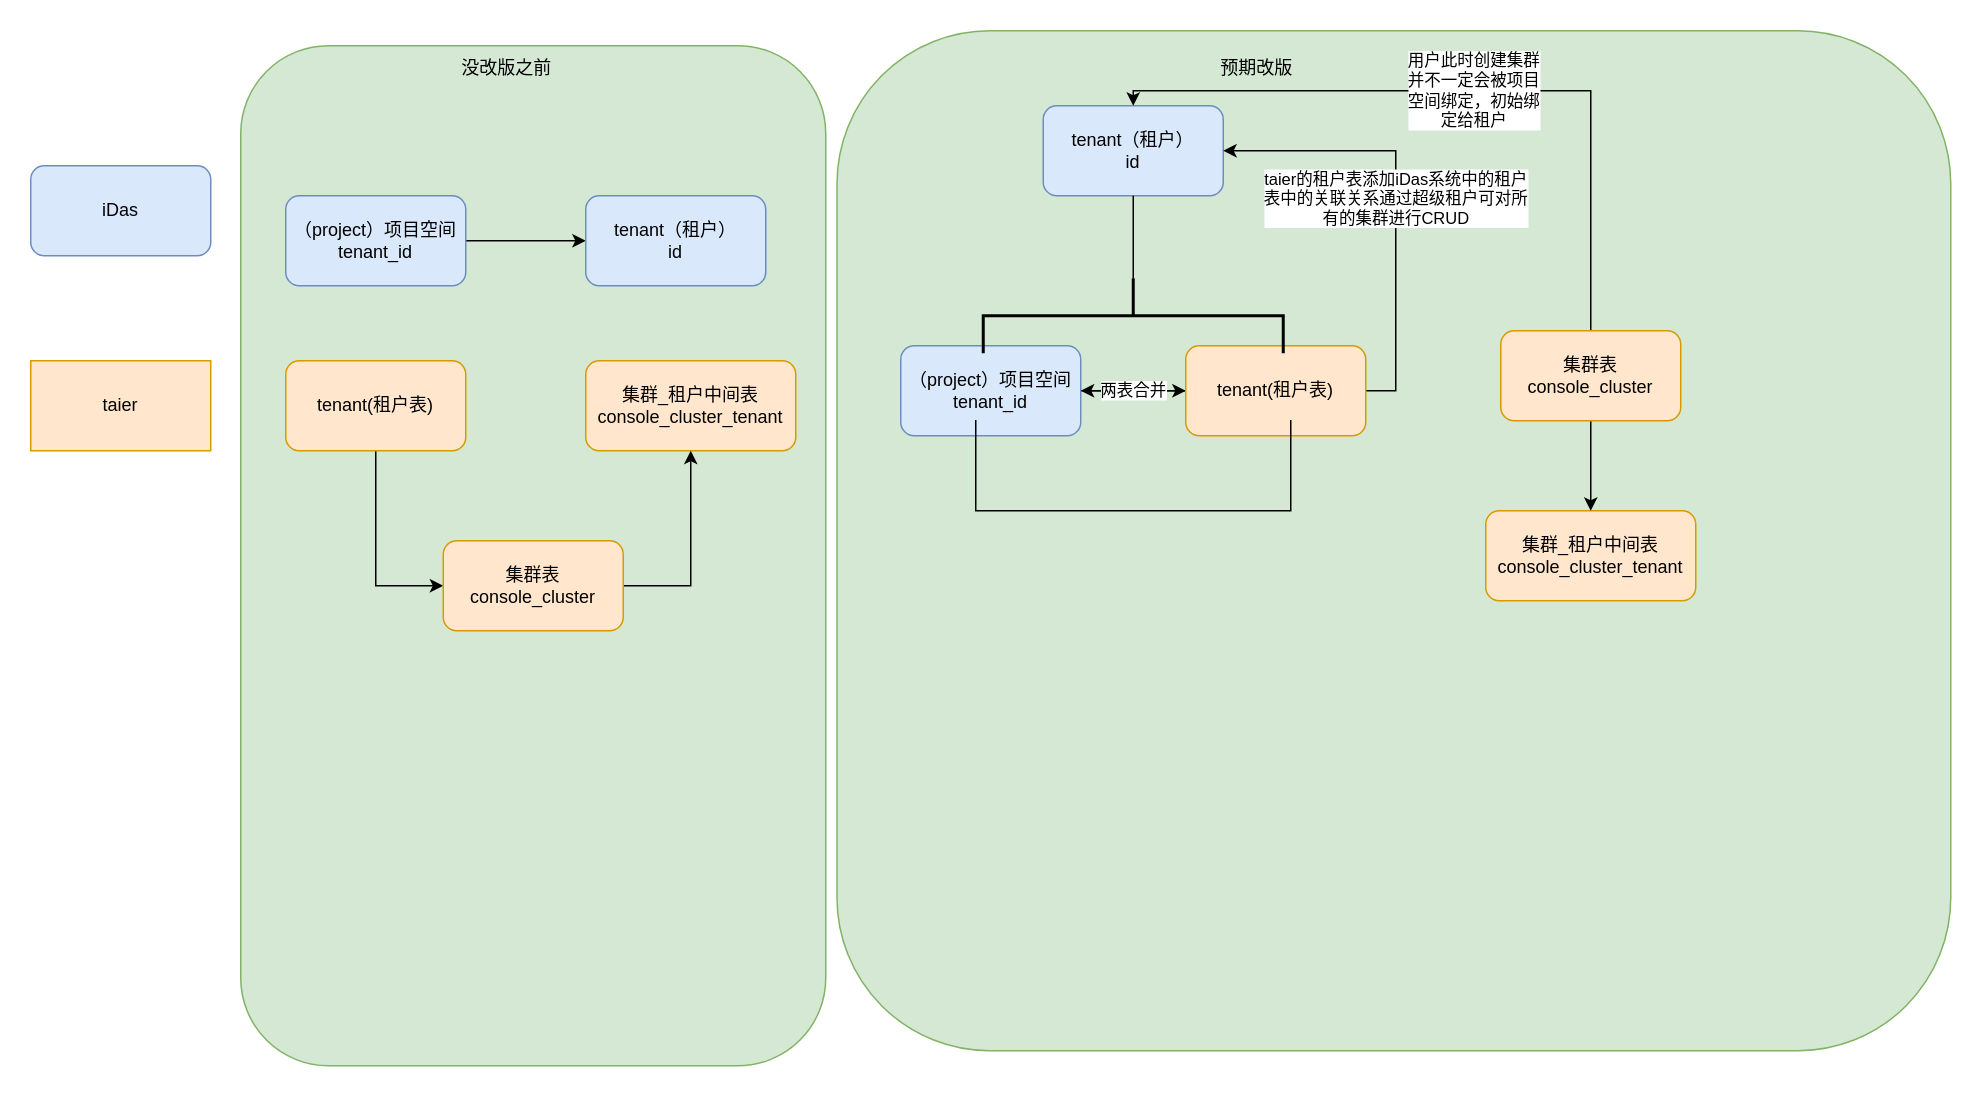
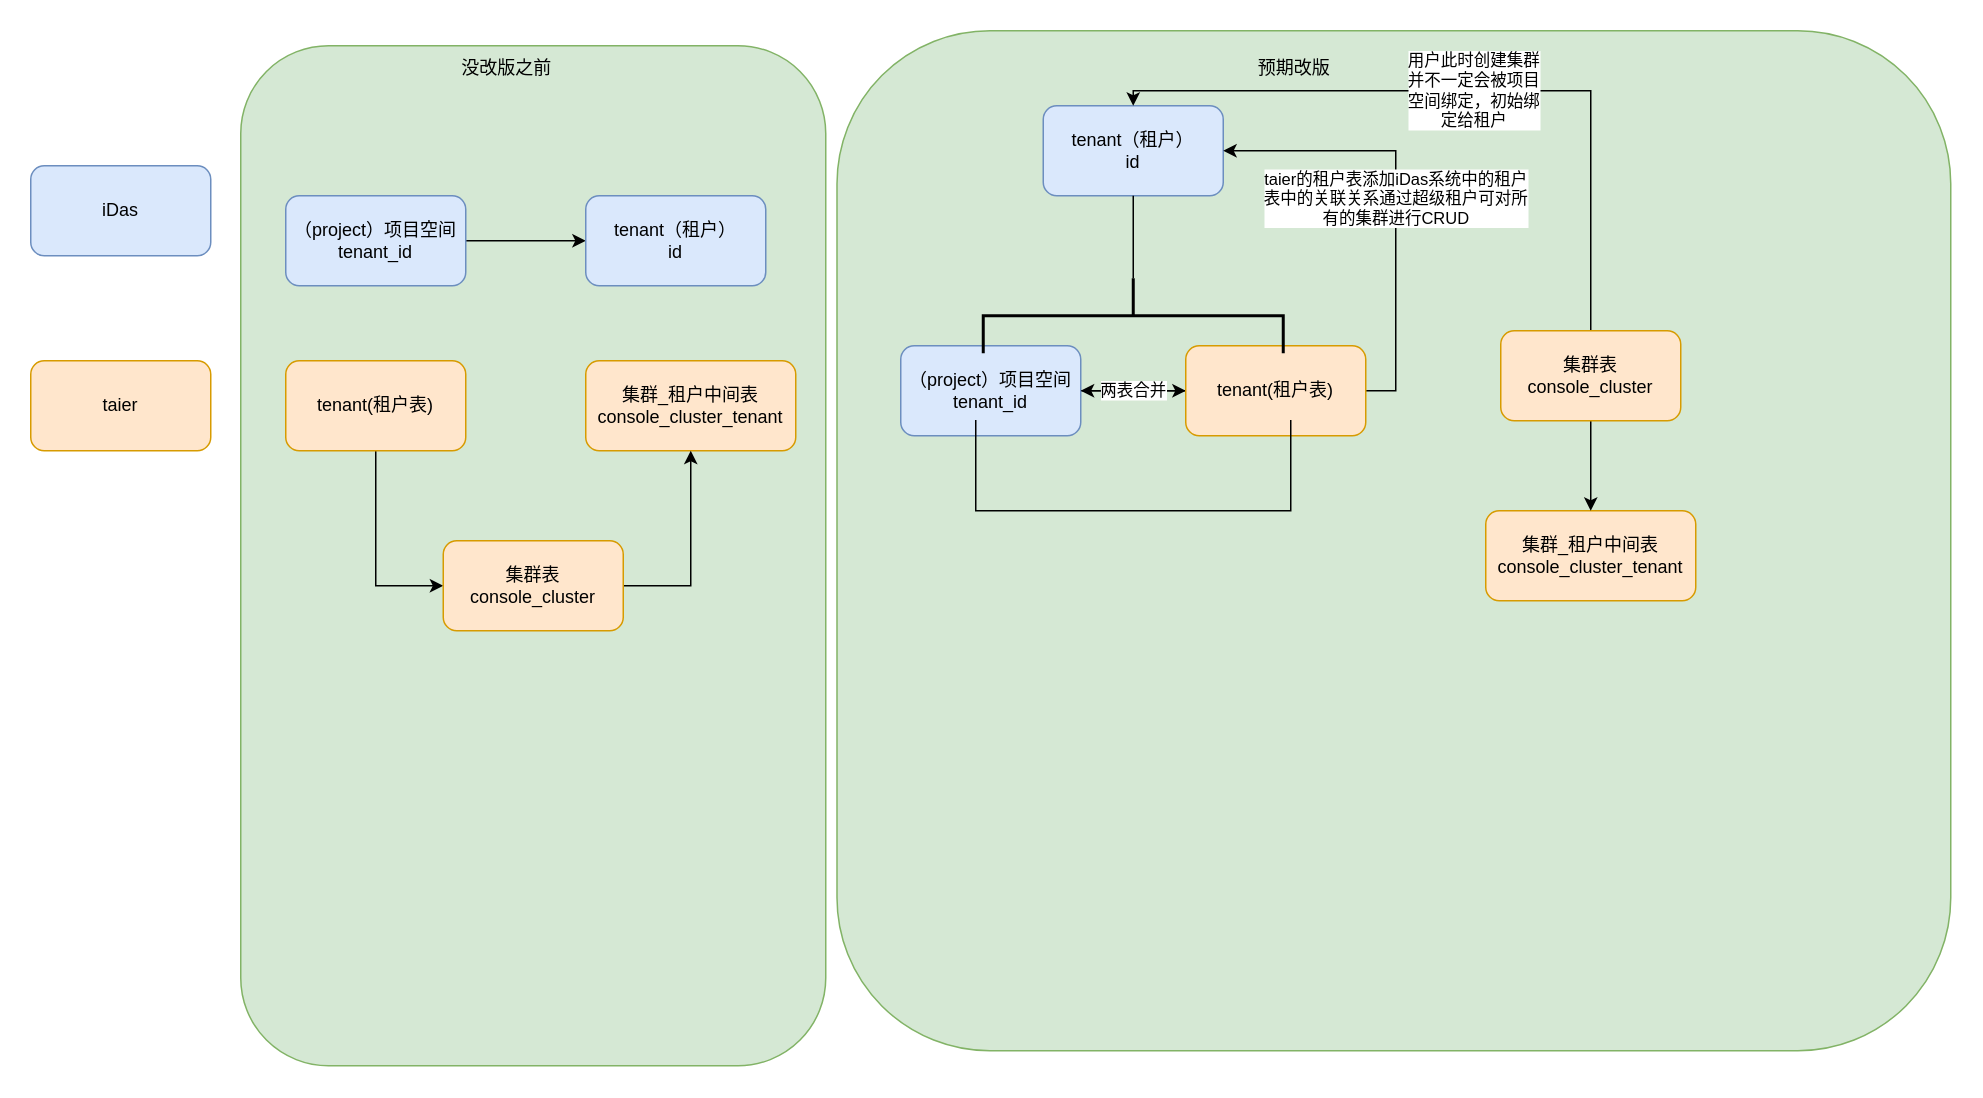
node "预期改版": moved (1257, 68) -> (1295, 68)
node "taier": shape rectangle -> rounded rectangle
